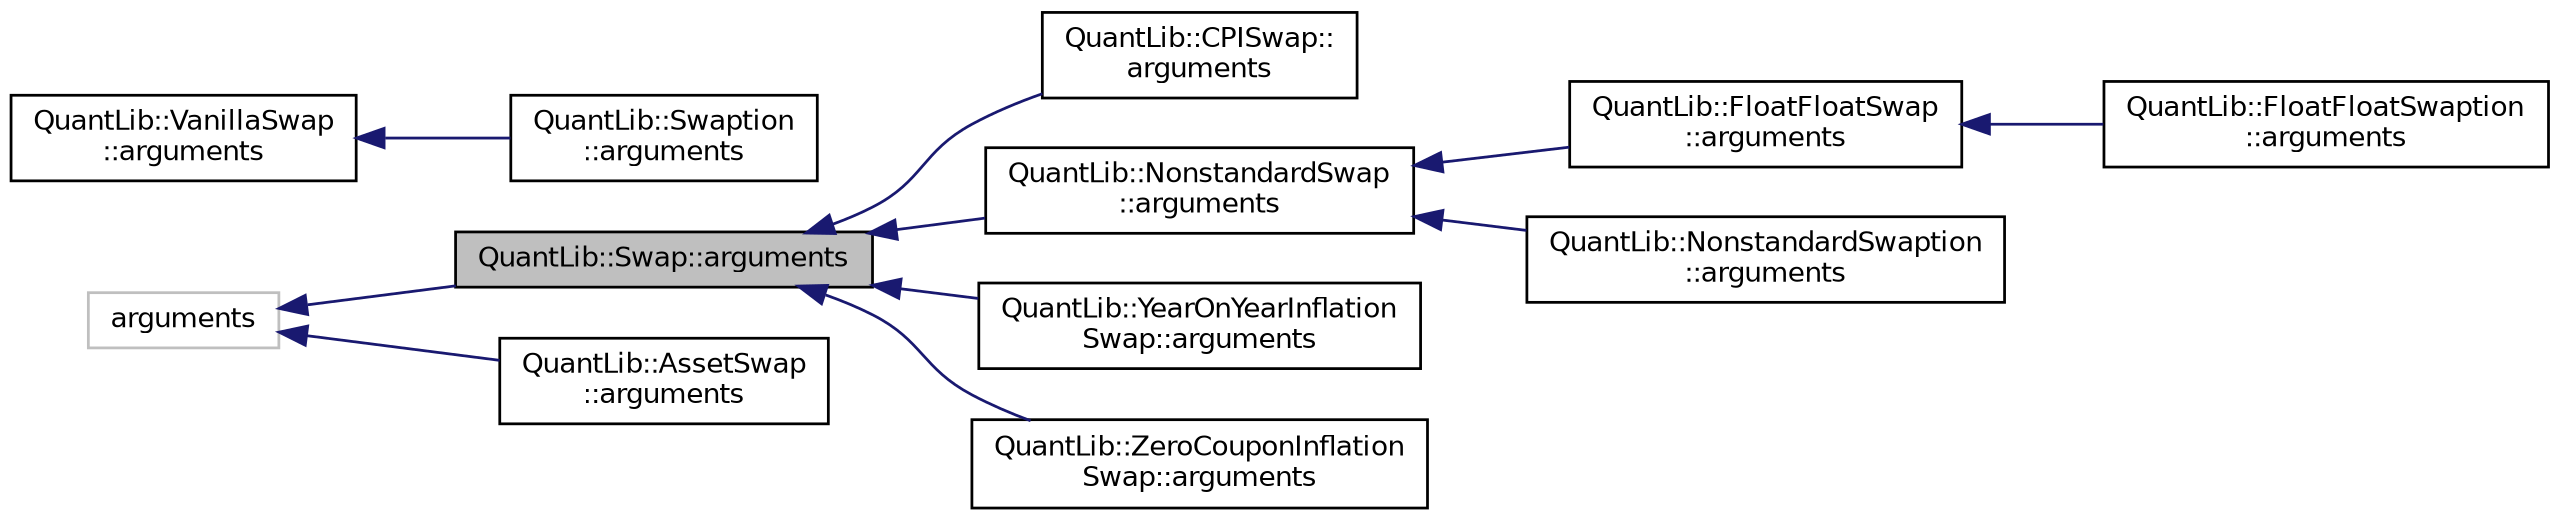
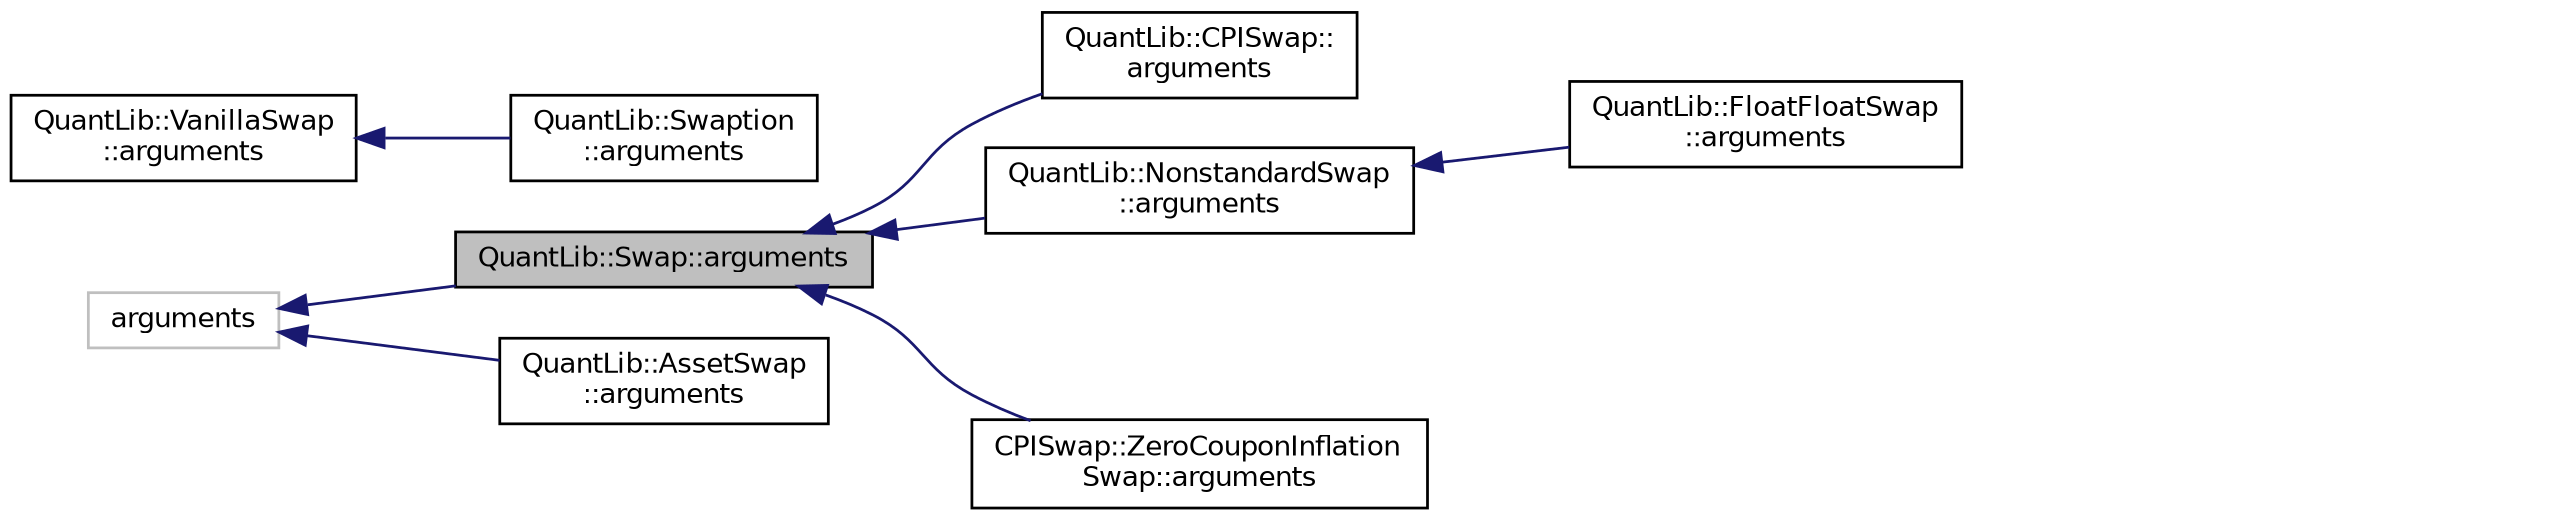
node "QuantLib::FloatFloatSwaption ::arguments": removed
node "QuantLib::NonstandardSwaption ::arguments": removed
node "QuantLib::YearOnYearInflation Swap::arguments": removed
node "QuantLib::ZeroCouponInflation Swap::arguments": label "QuantLib::ZeroCouponInflation Swap::arguments" -> "CPISwap::ZeroCouponInflation Swap::arguments"
